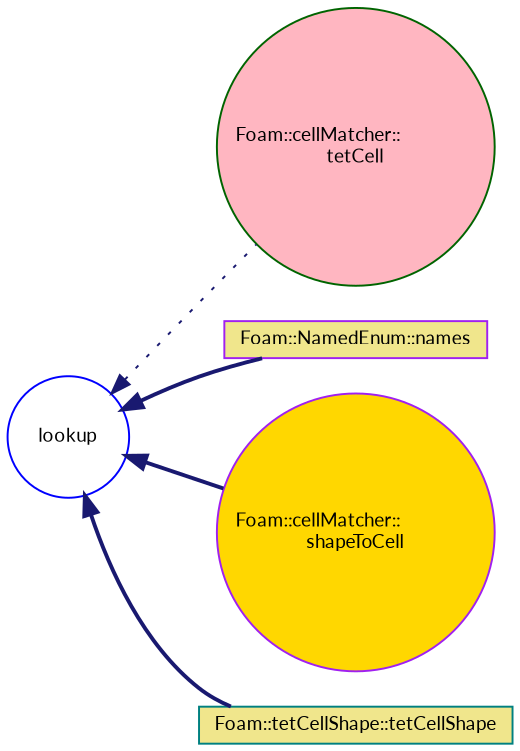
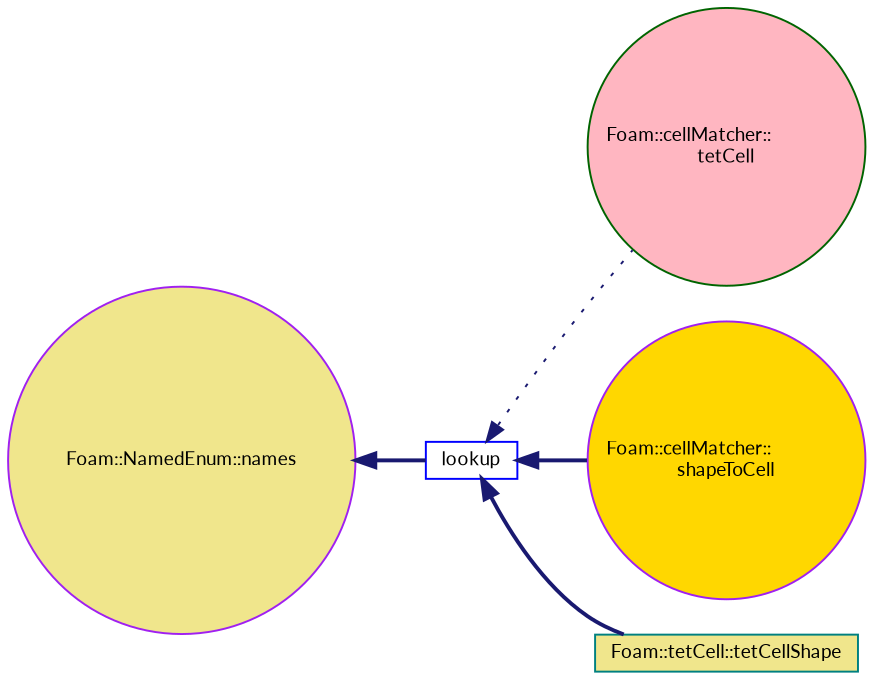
node "Foam::NamedEnum::names": shape box -> circle
edge "Foam::NamedEnum::names" -> "lookup": reversed
node "lookup": shape circle -> box
node "Foam::tetCellShape::tetCellShape": label "Foam::tetCellShape::tetCellShape" -> "Foam::tetCell::tetCellShape"
